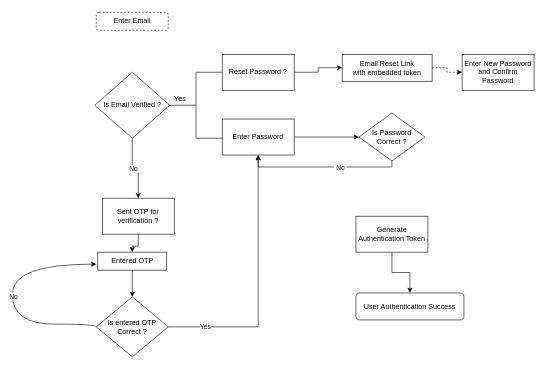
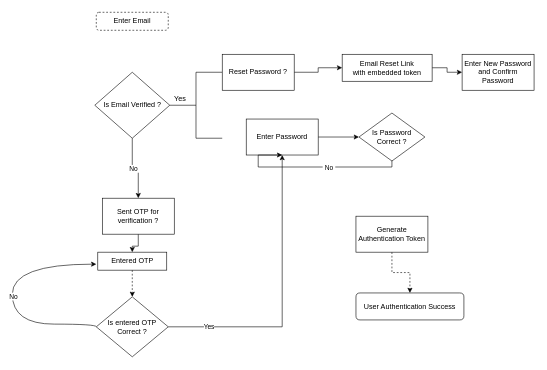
edge "Email Reset Link with embedded token" -> "Enter New Password and Confirm Password": style dashed -> solid
node "Enter Password": moved (258, 137) -> (282, 137)
edge "Generate Authentication Token" -> "User Authentication Success": style solid -> dashed
edge "Entered OTP" -> "Is entered OTP Correct ?": style solid -> dashed
